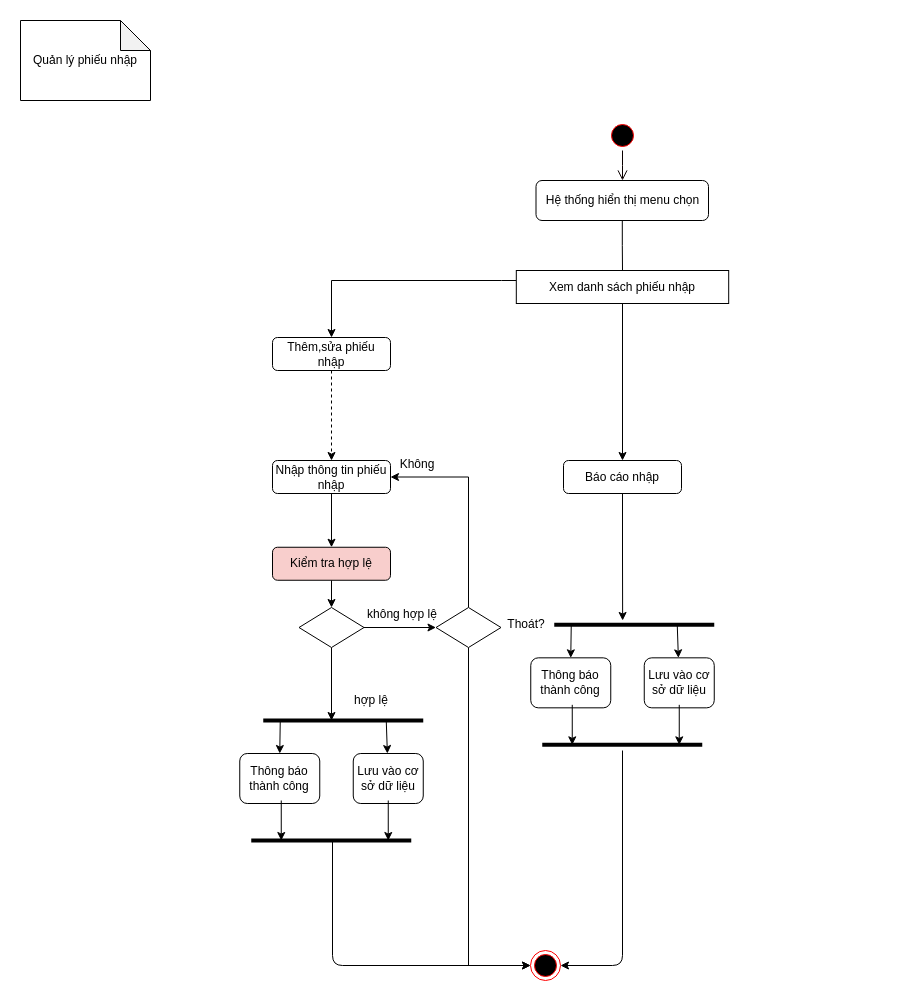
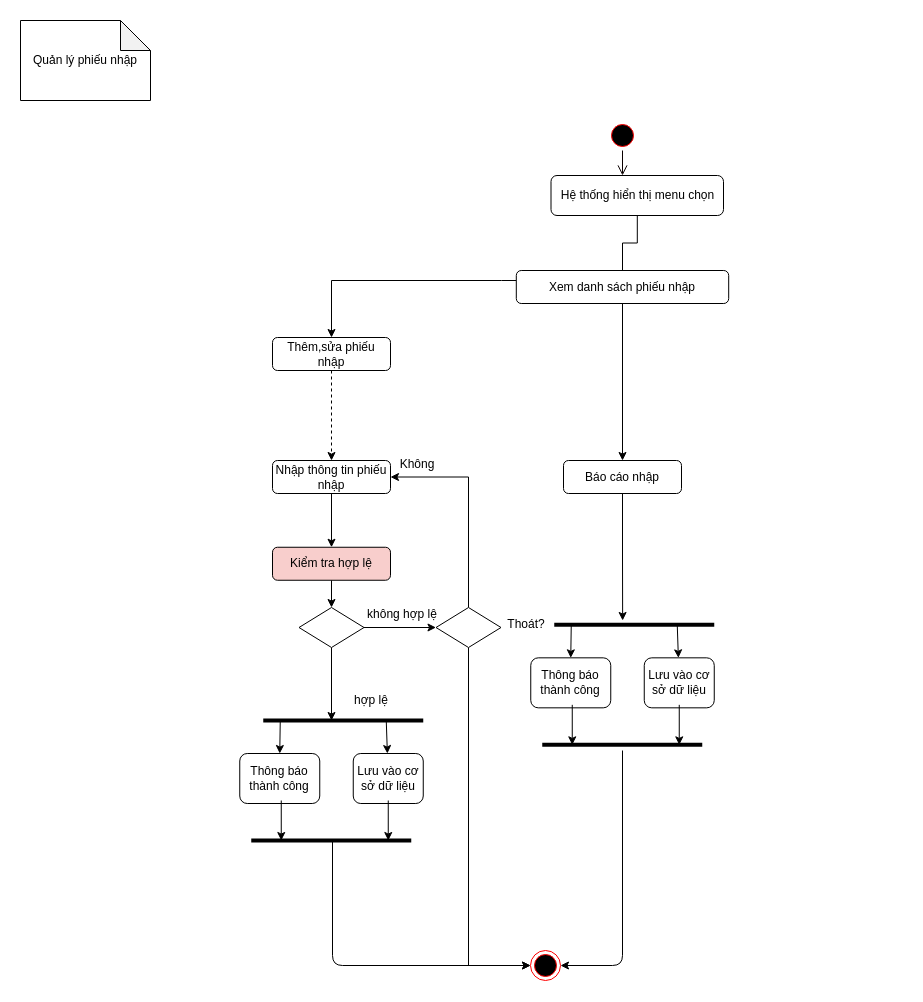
node "Hệ thống hiển thị menu chọn": moved (622, 201) -> (637, 196)
node "Xem danh sách phiếu nhập": shape rectangle -> rounded rectangle
